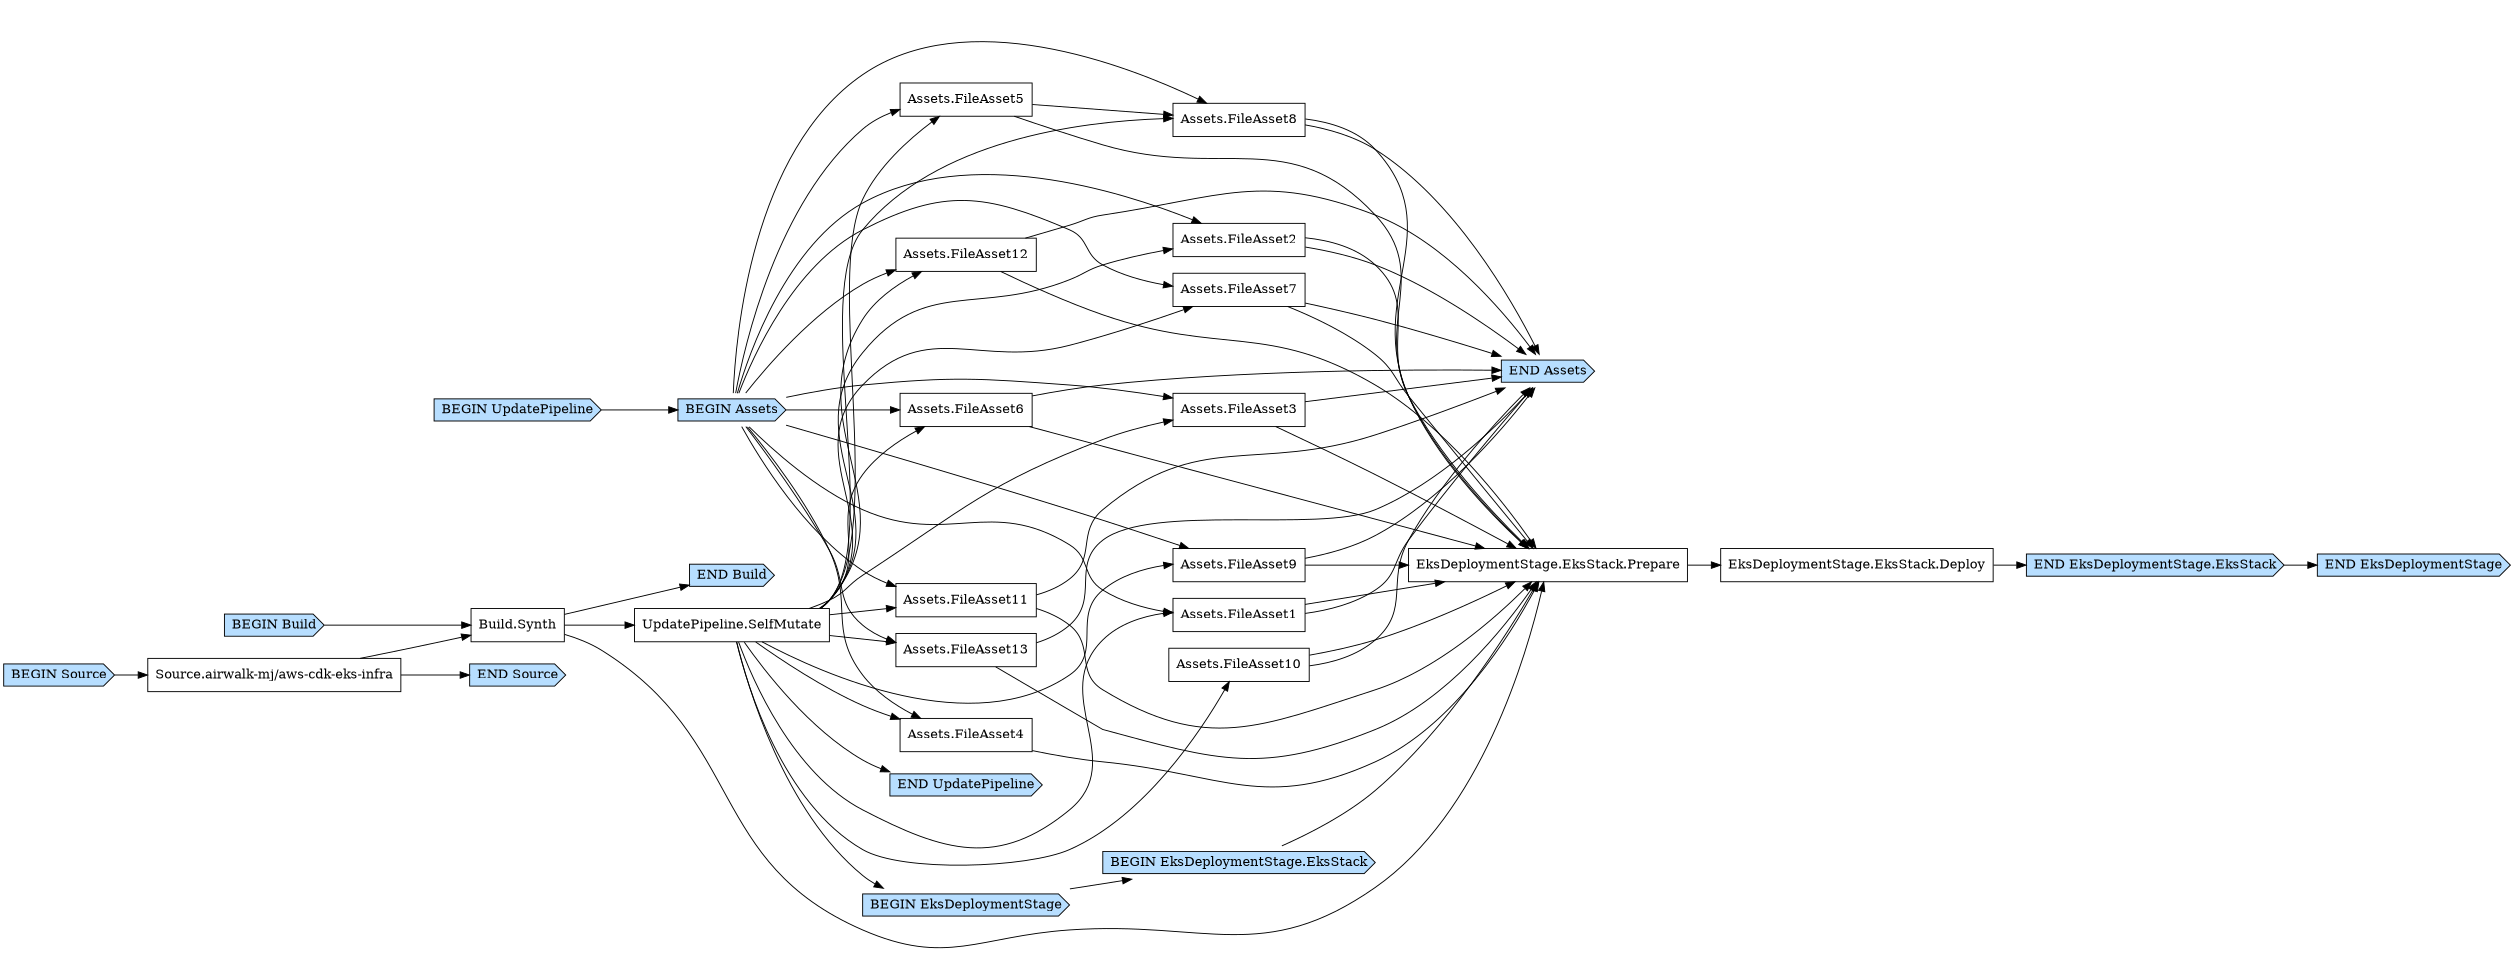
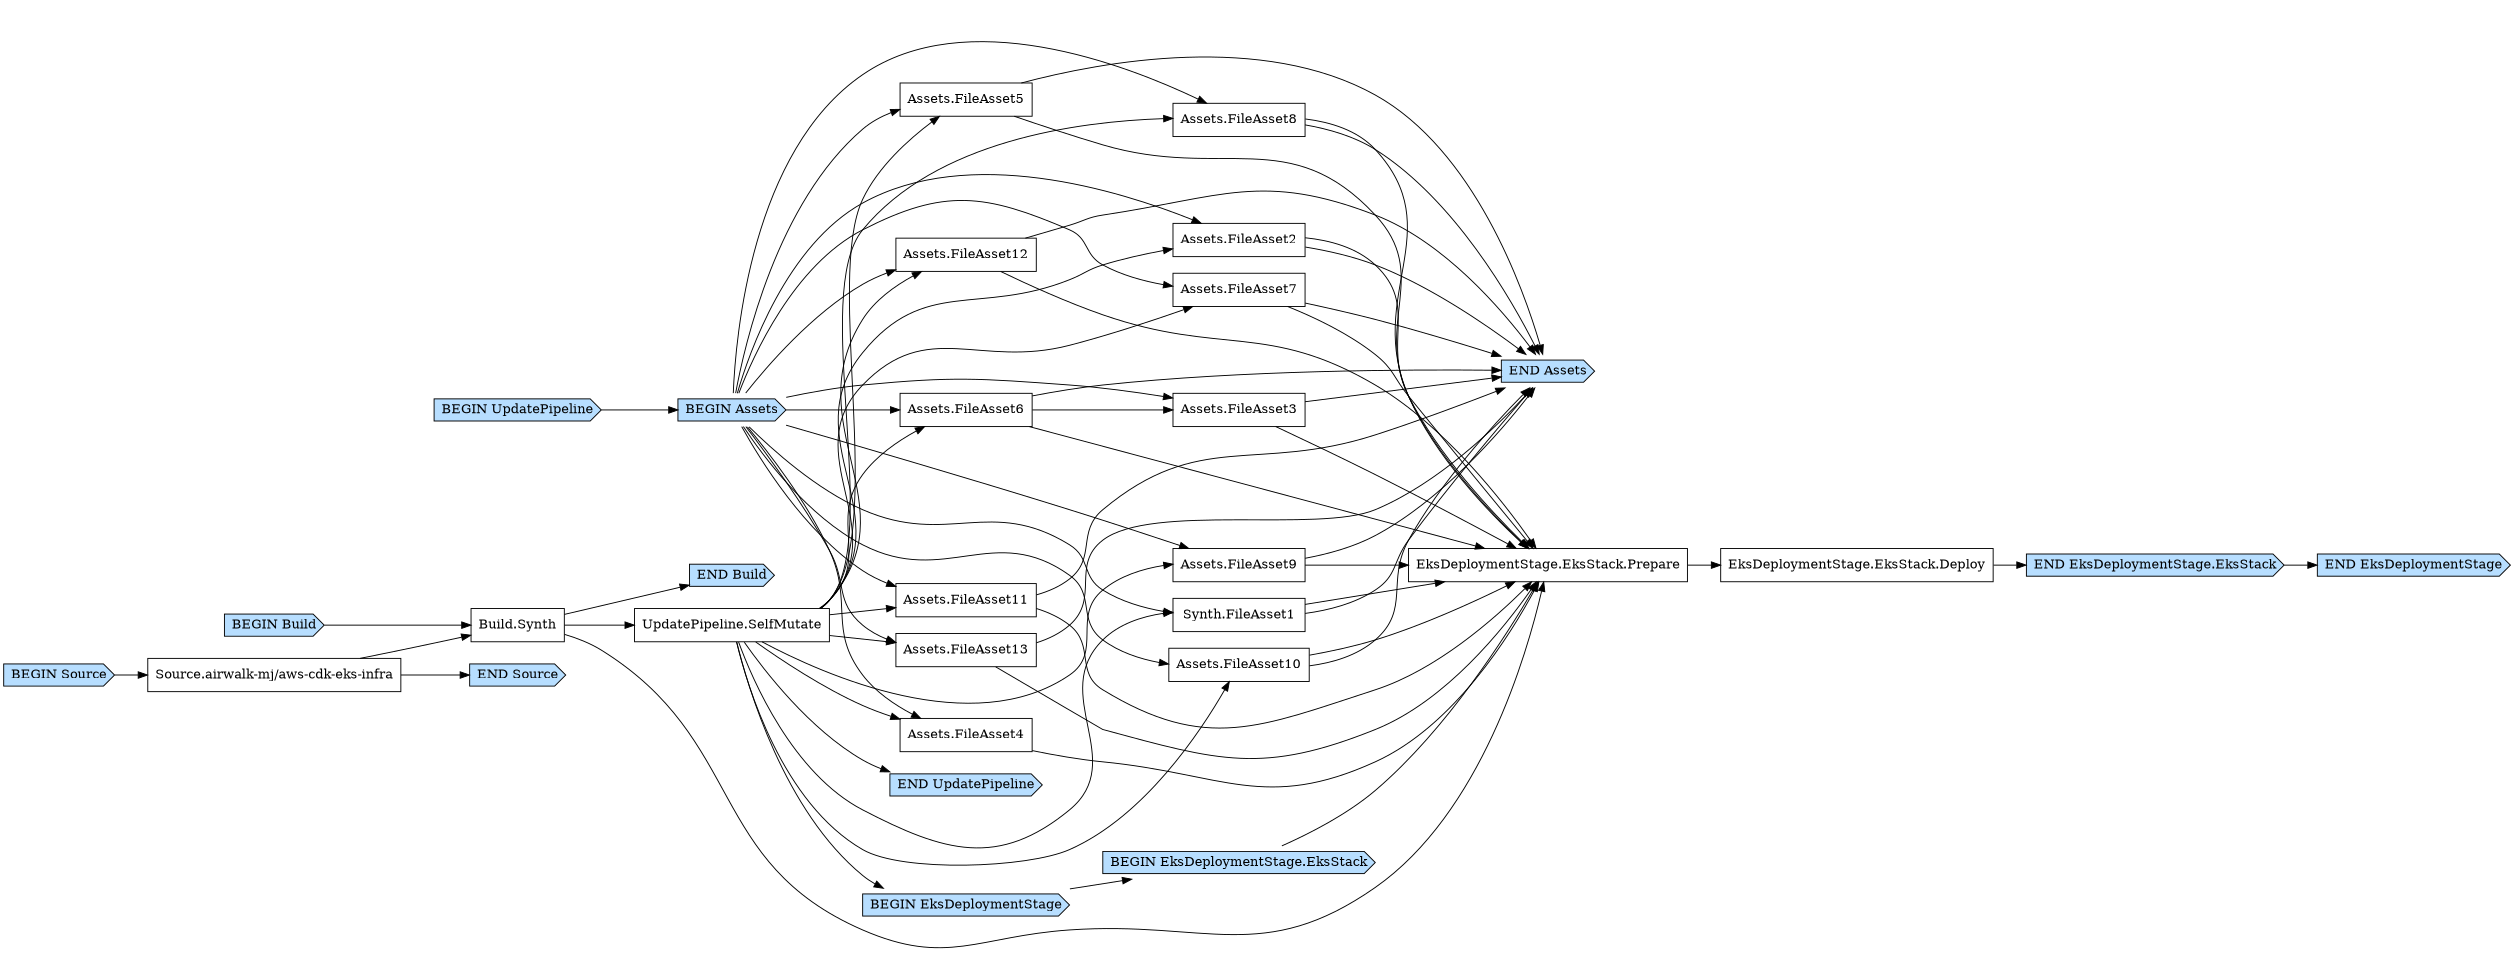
edge "Assets.FileAsset5" -> "Assets.FileAsset8": now "Assets.FileAsset5" -> "END Assets"
edge "UpdatePipeline.SelfMutate" -> "Assets.FileAsset3": now "Assets.FileAsset6" -> "Assets.FileAsset3"
edge "BEGIN Assets" -> "Assets.FileAsset10": added
node "Assets.FileAsset1": label "Assets.FileAsset1" -> "Synth.FileAsset1"
